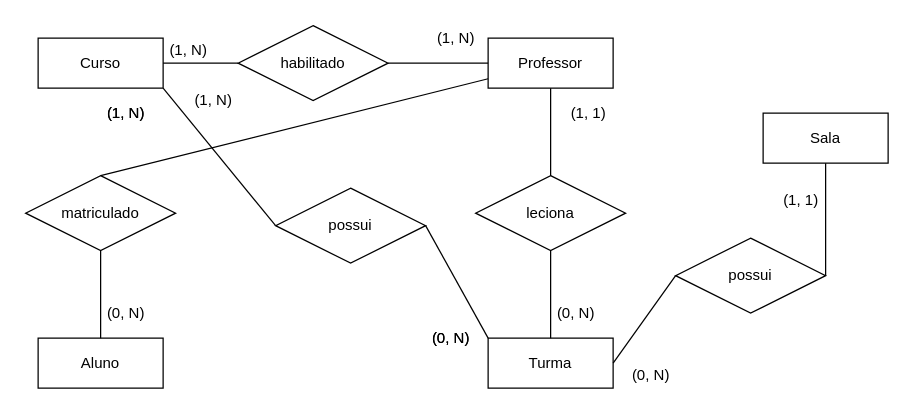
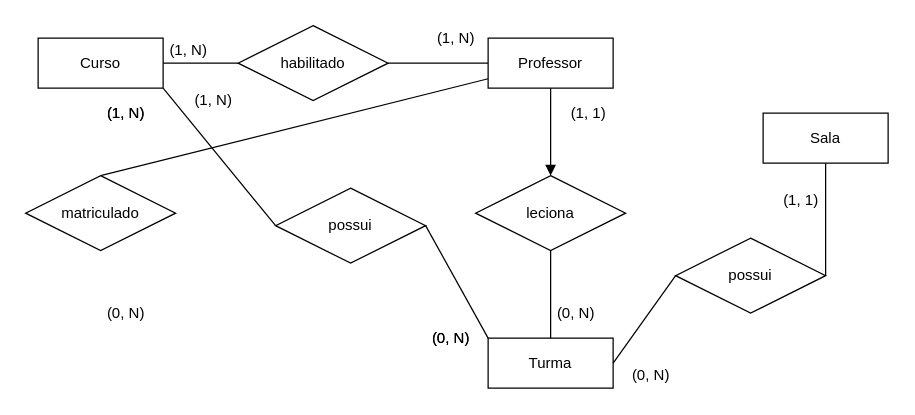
edge "Professor" -- "leciona": arrowhead none -> block
edge "matriculado" -- "Aluno": removed
node "Aluno": removed
